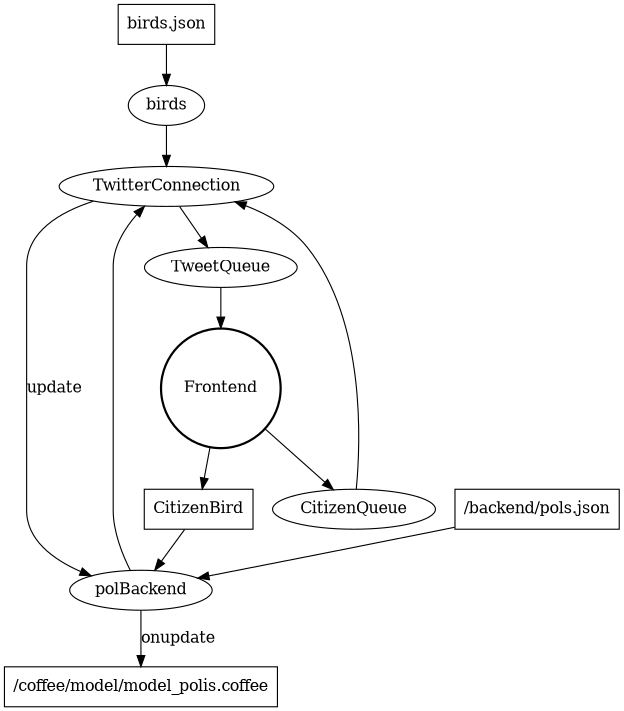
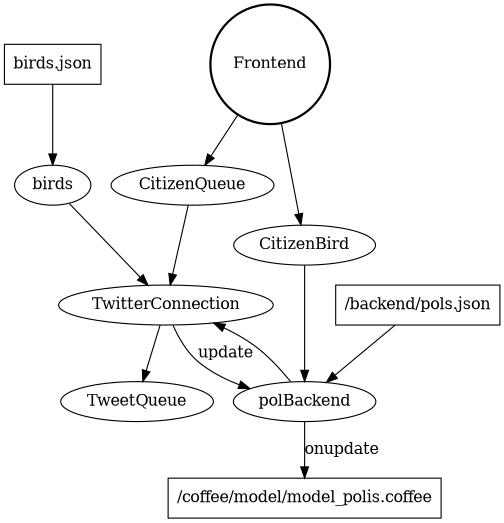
edge "TweetQueue" -> "Frontend": removed
node "CitizenBird": shape box -> ellipse
